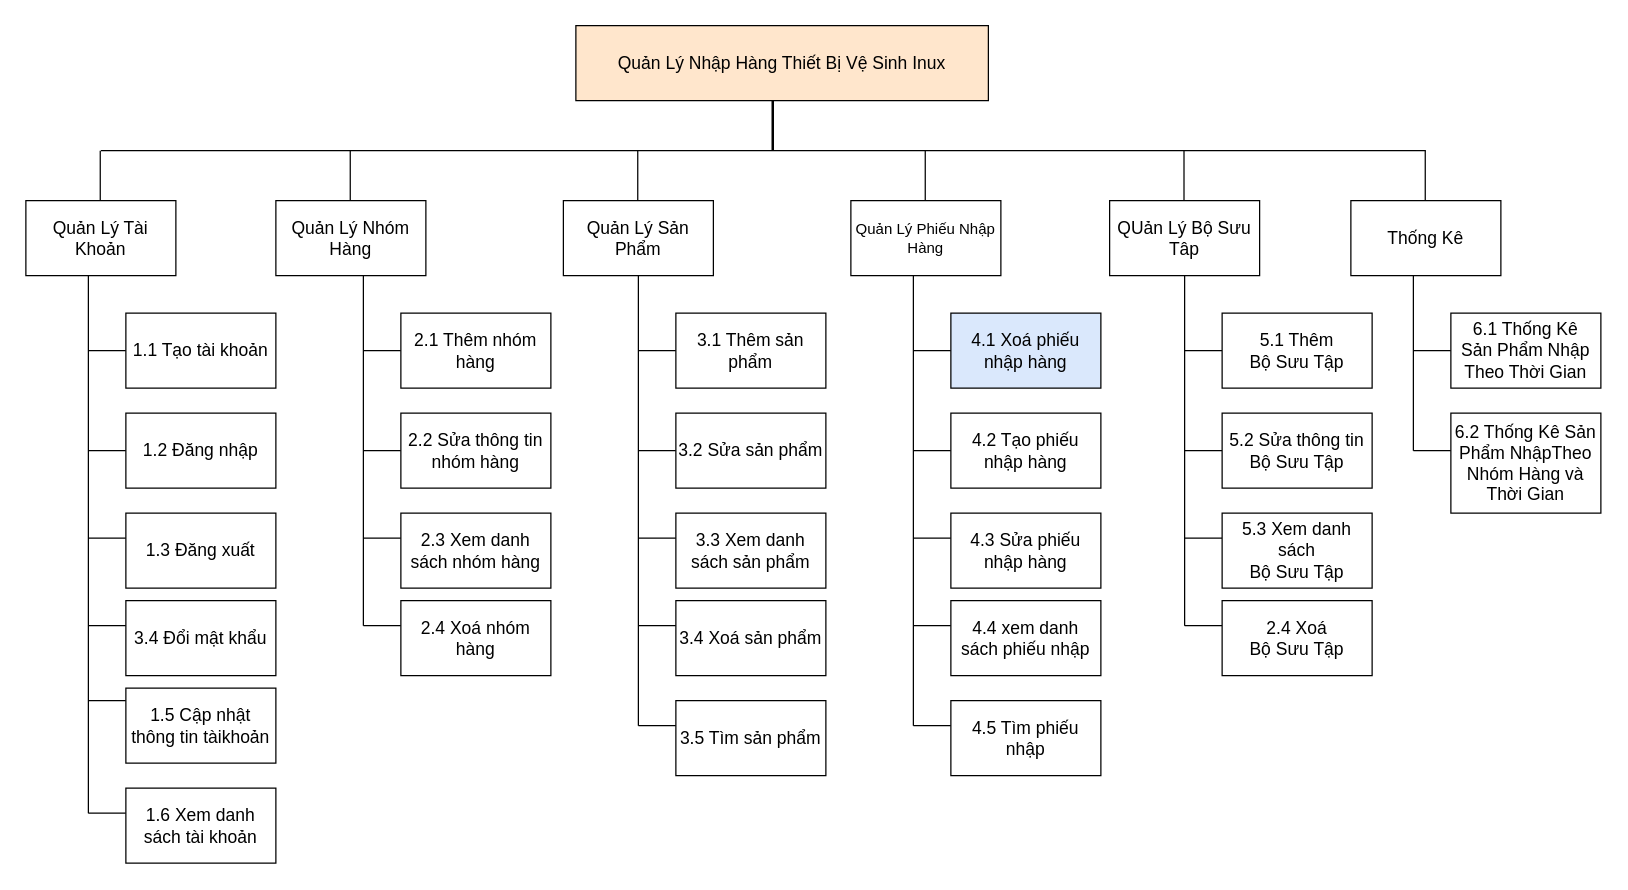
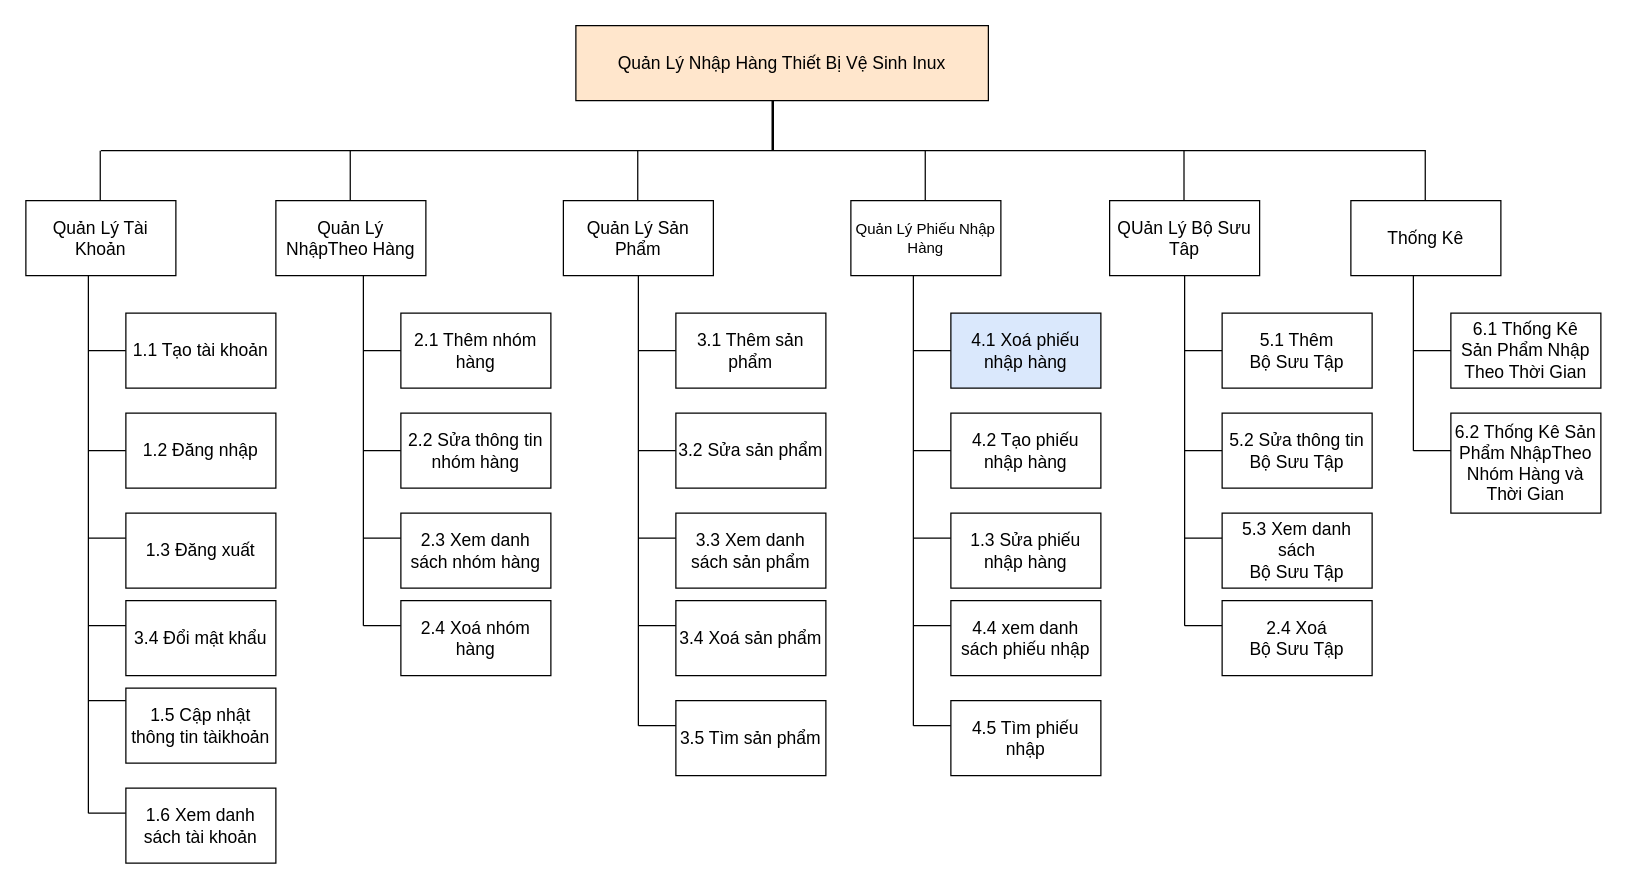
node "Quản Lý Nhóm Hàng": label "Quản Lý Nhóm Hàng" -> "Quản Lý NhậpTheo Hàng"
node "4.3 Sửa phiếu nhập hàng": label "4.3 Sửa phiếu nhập hàng" -> "1.3 Sửa phiếu nhập hàng"
